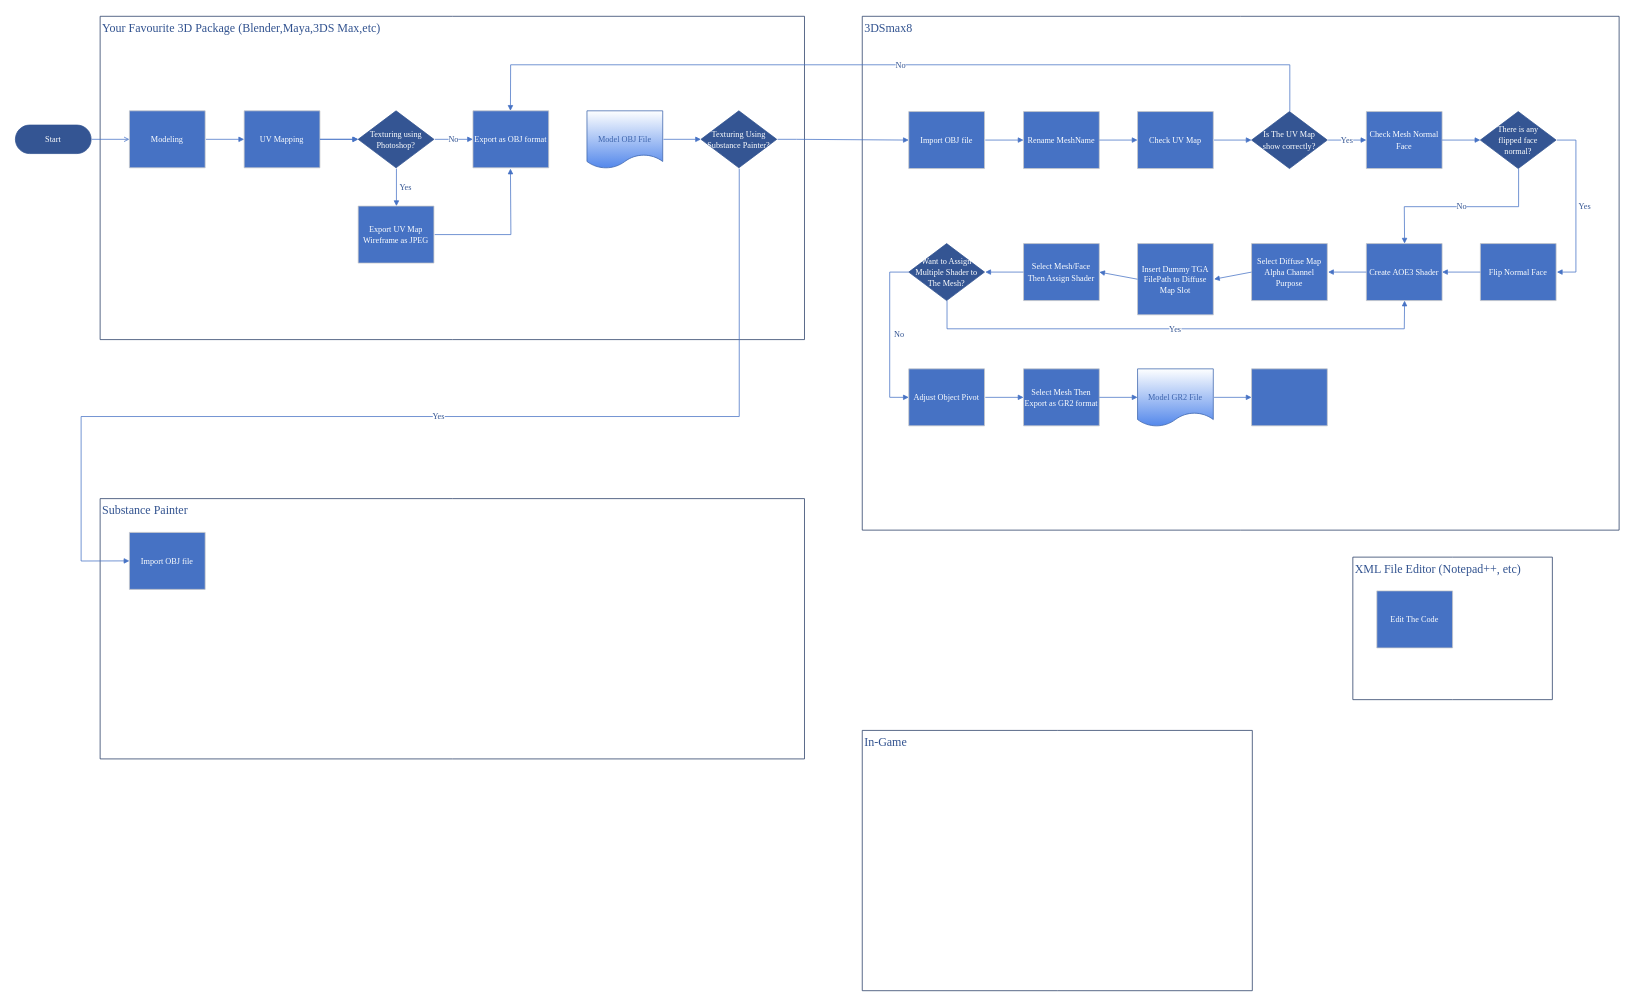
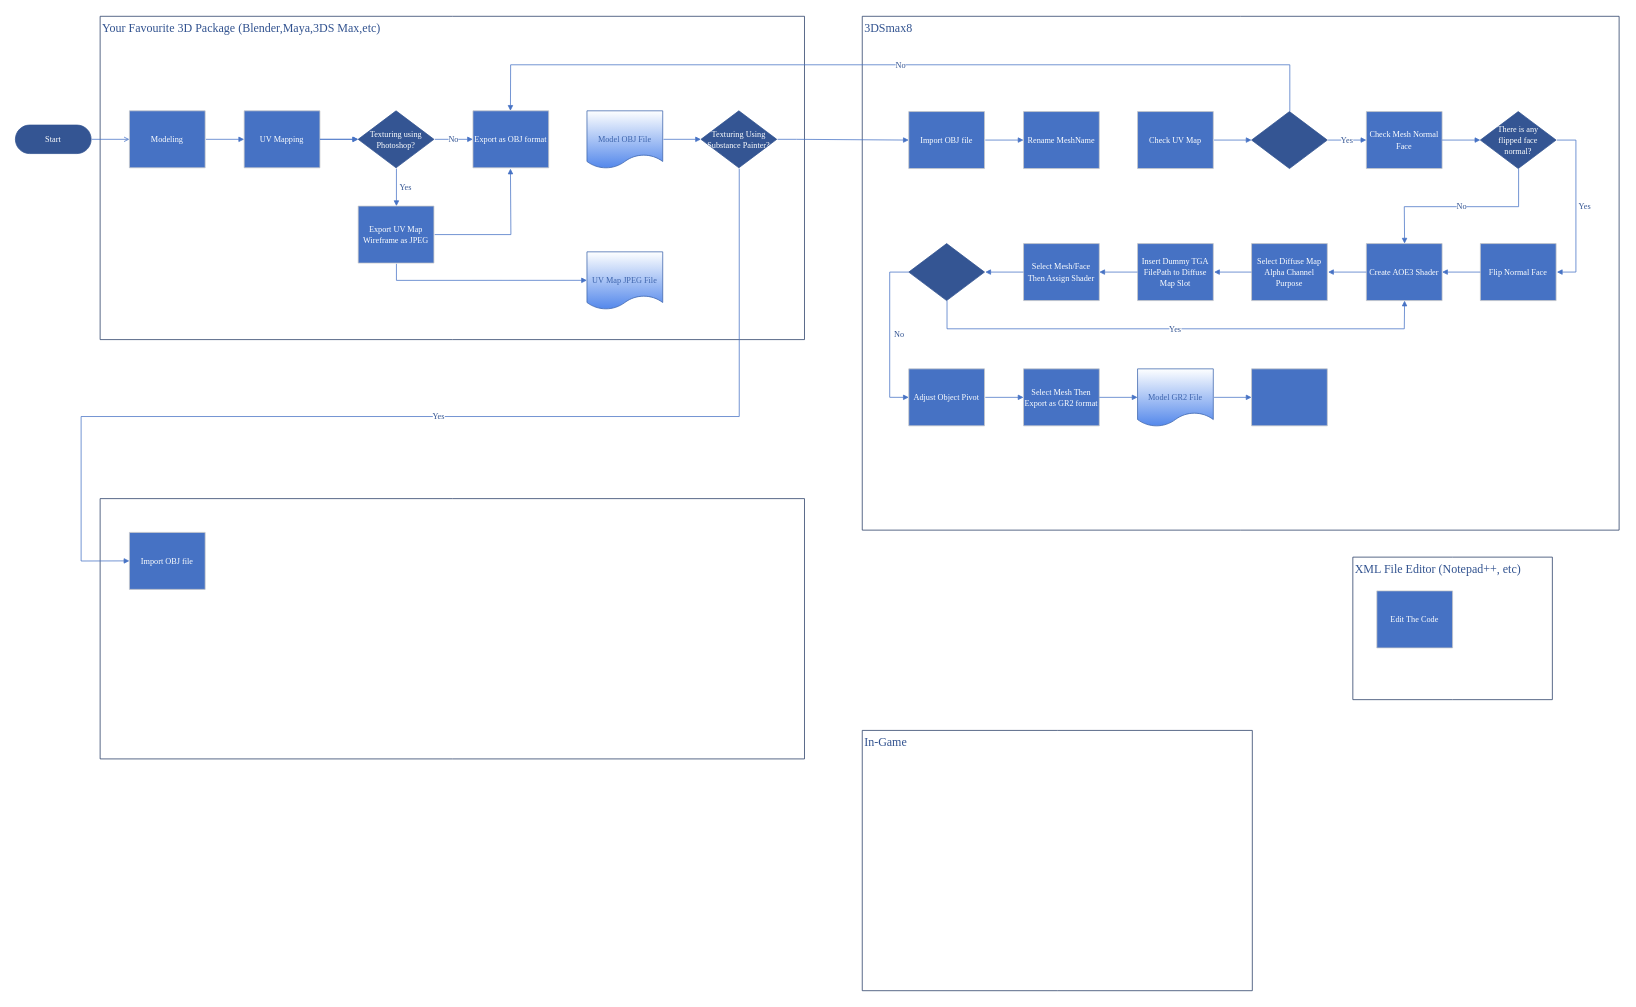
edge "Rename MeshName" -> "Check UV Map": removed
node "Is The UV Map show correctly?": removed
node "Want to Assign Multiple Shader to The Mesh?": removed
node "Insert Dummy TGA FilePath to Diffuse Map Slot": size 76x71 -> 76x57
edge "Export UV Map Wireframe as JPEG" -> "UV Map JPEG File": added
node "UV Map JPEG File": added
node "Substance Painter": removed
